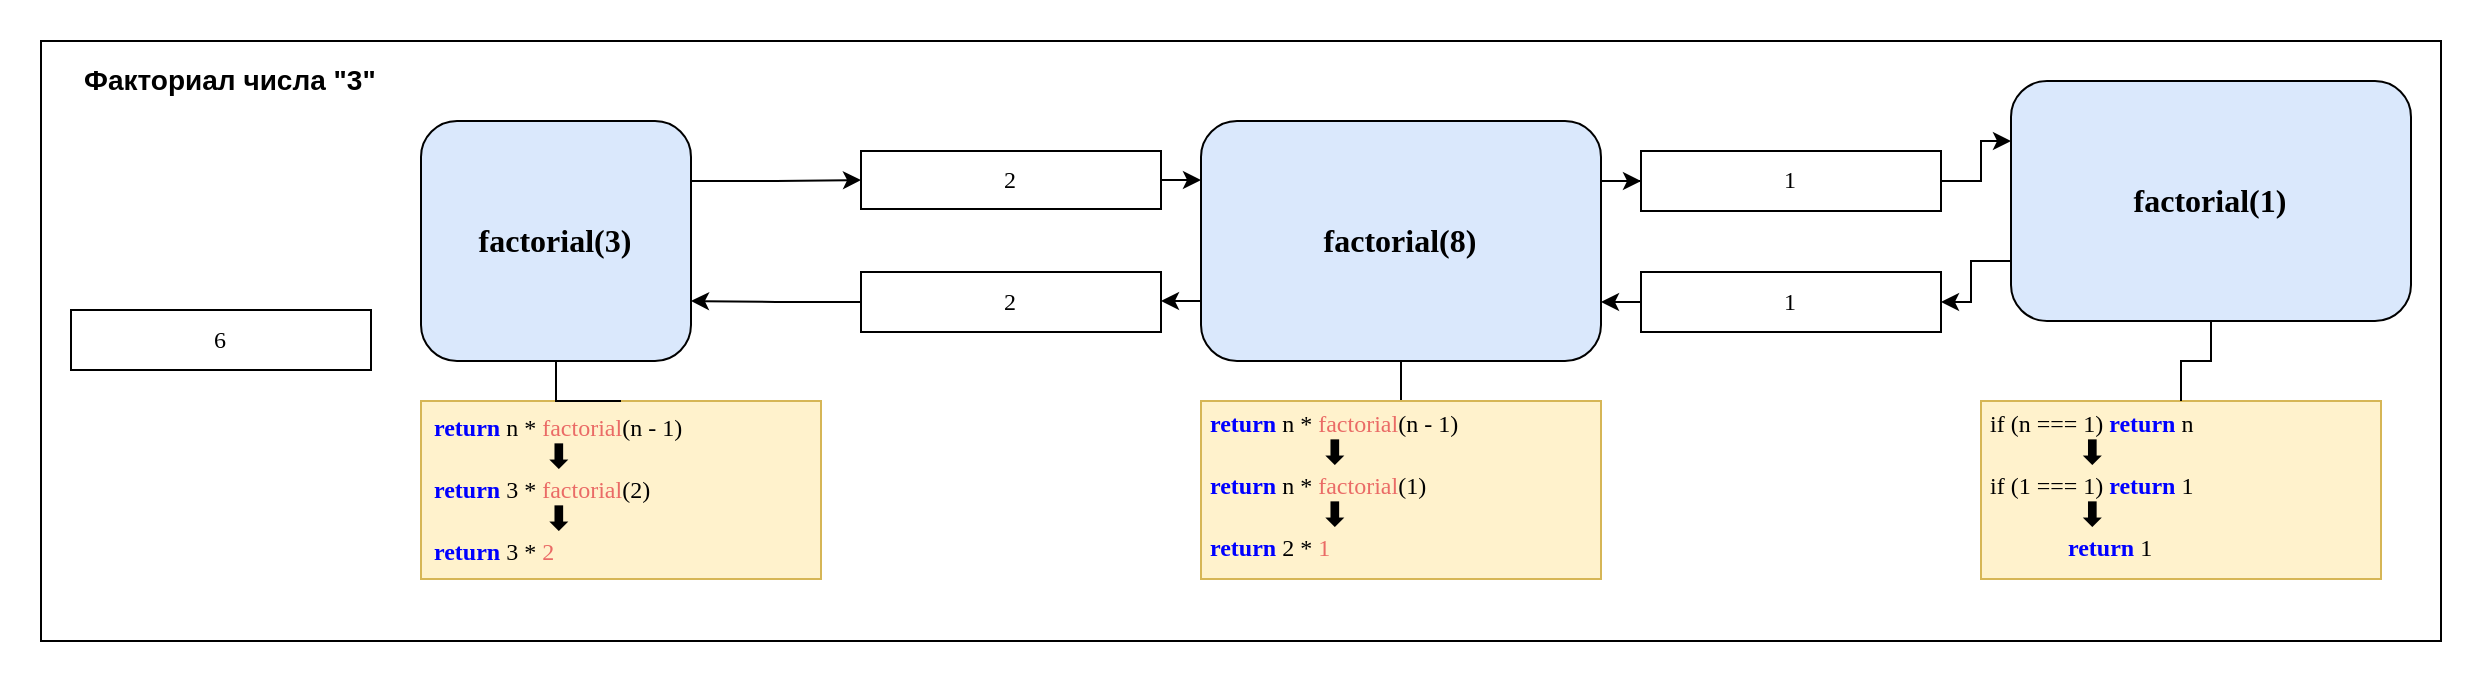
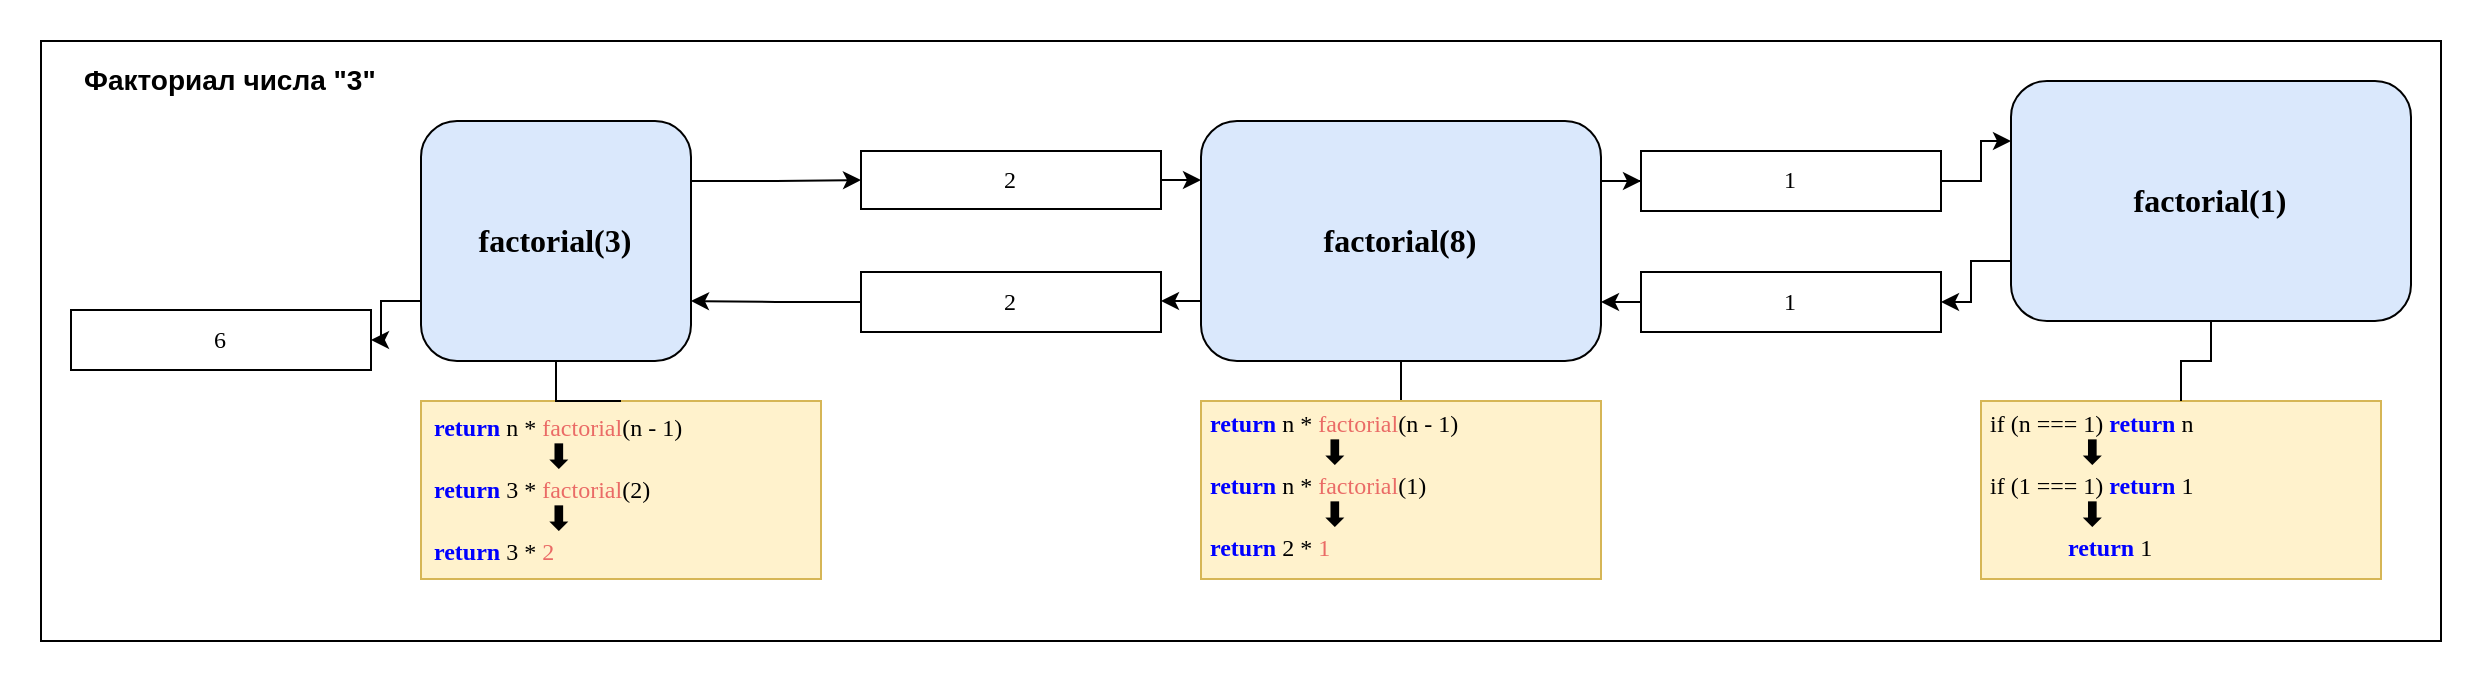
edge "factorial(3)" -> "6": added
